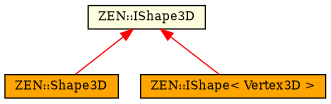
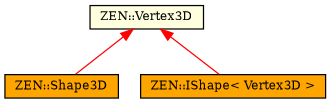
node "ZEN::IShape3D": label "ZEN::IShape3D" -> "ZEN::Vertex3D"
